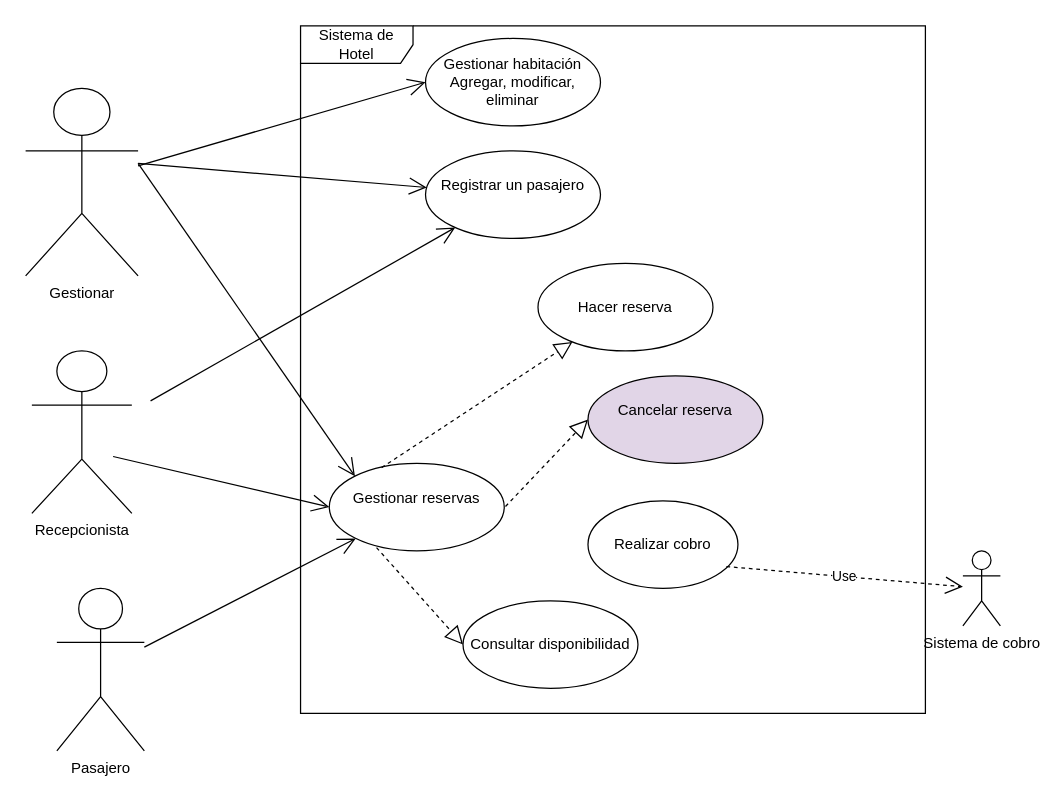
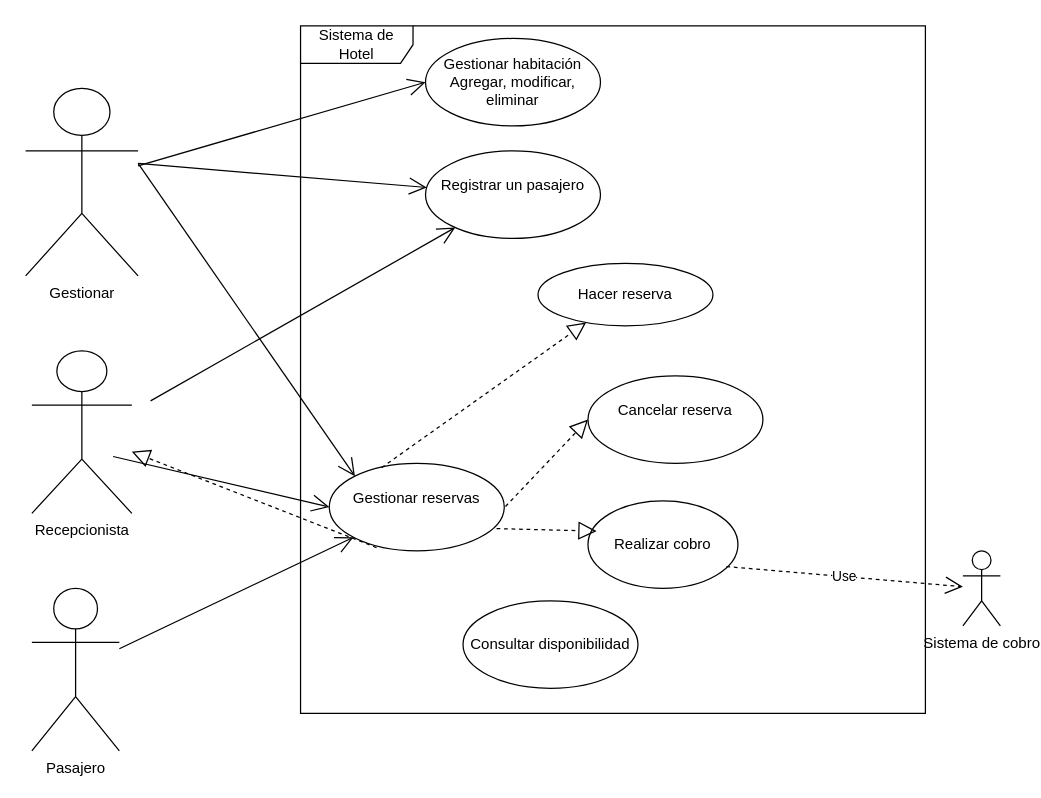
node "Hacer reserva": size 175x88 -> 175x63
node "Cancelar reserva": fillcolor #e1d5e7 -> #ffffff
edge "Gestionar reservas" -> "Realizar cobro": added
edge "Gestionar reservas" -> "Consultar disponibilidad": now "Gestionar reservas" -> "Recepcionista"
node "Pasajero": moved (101, 669) -> (76, 669)
